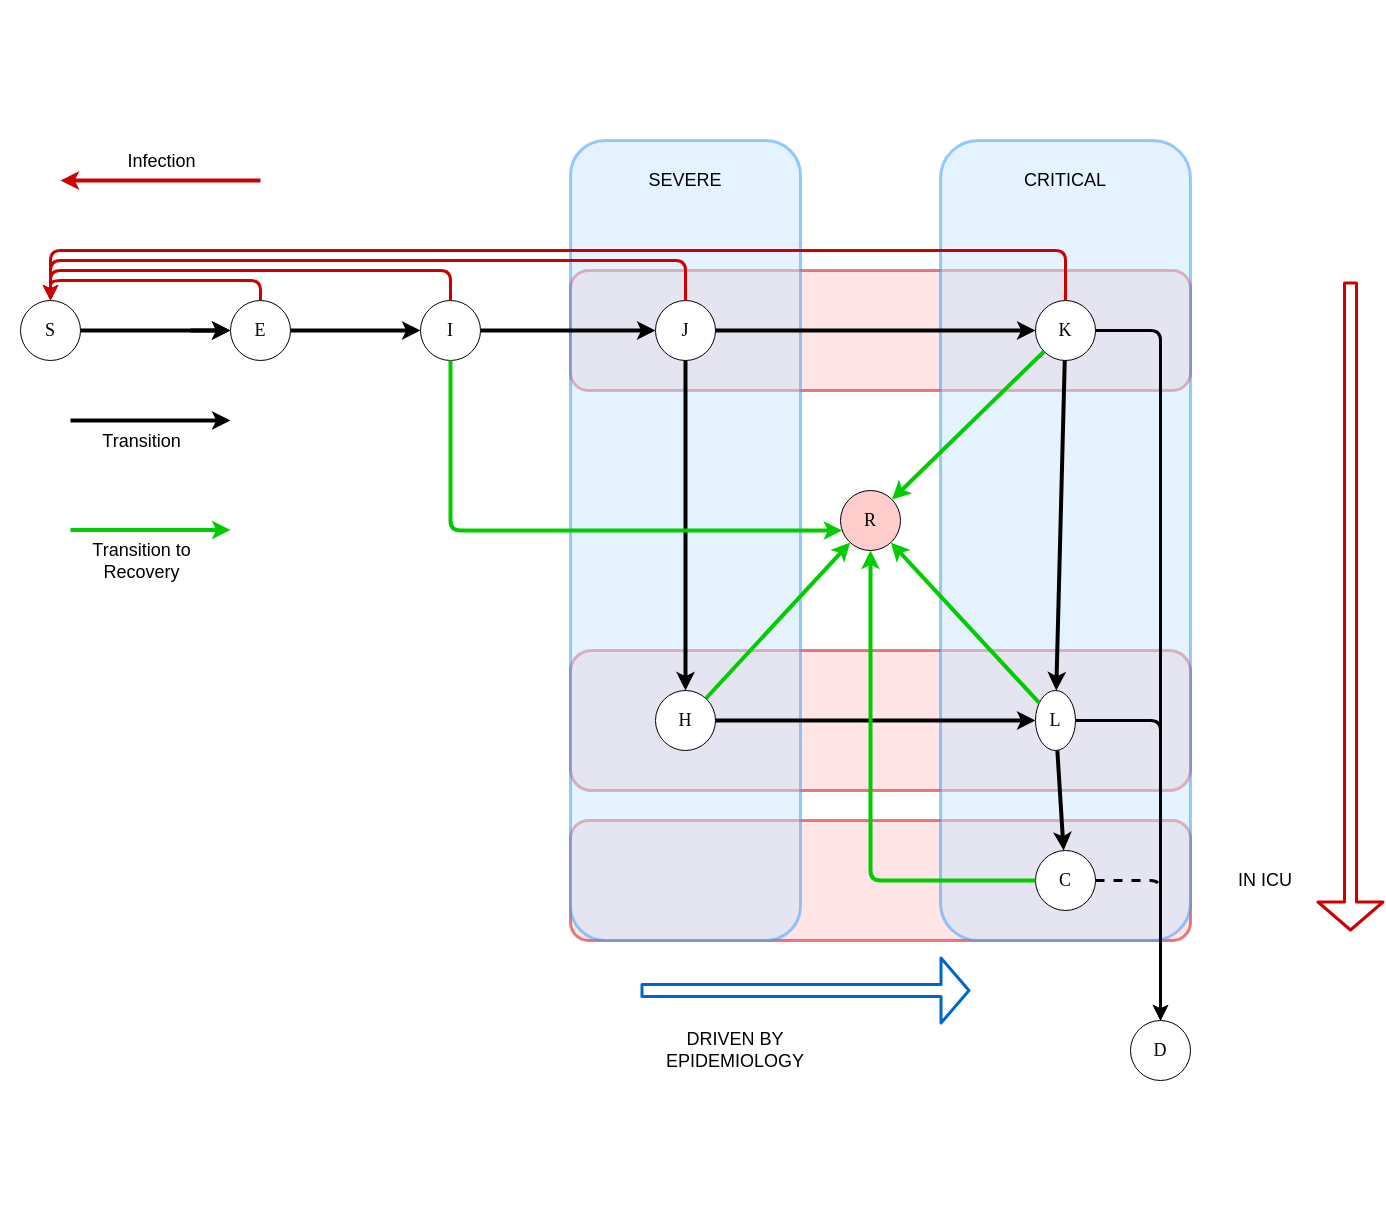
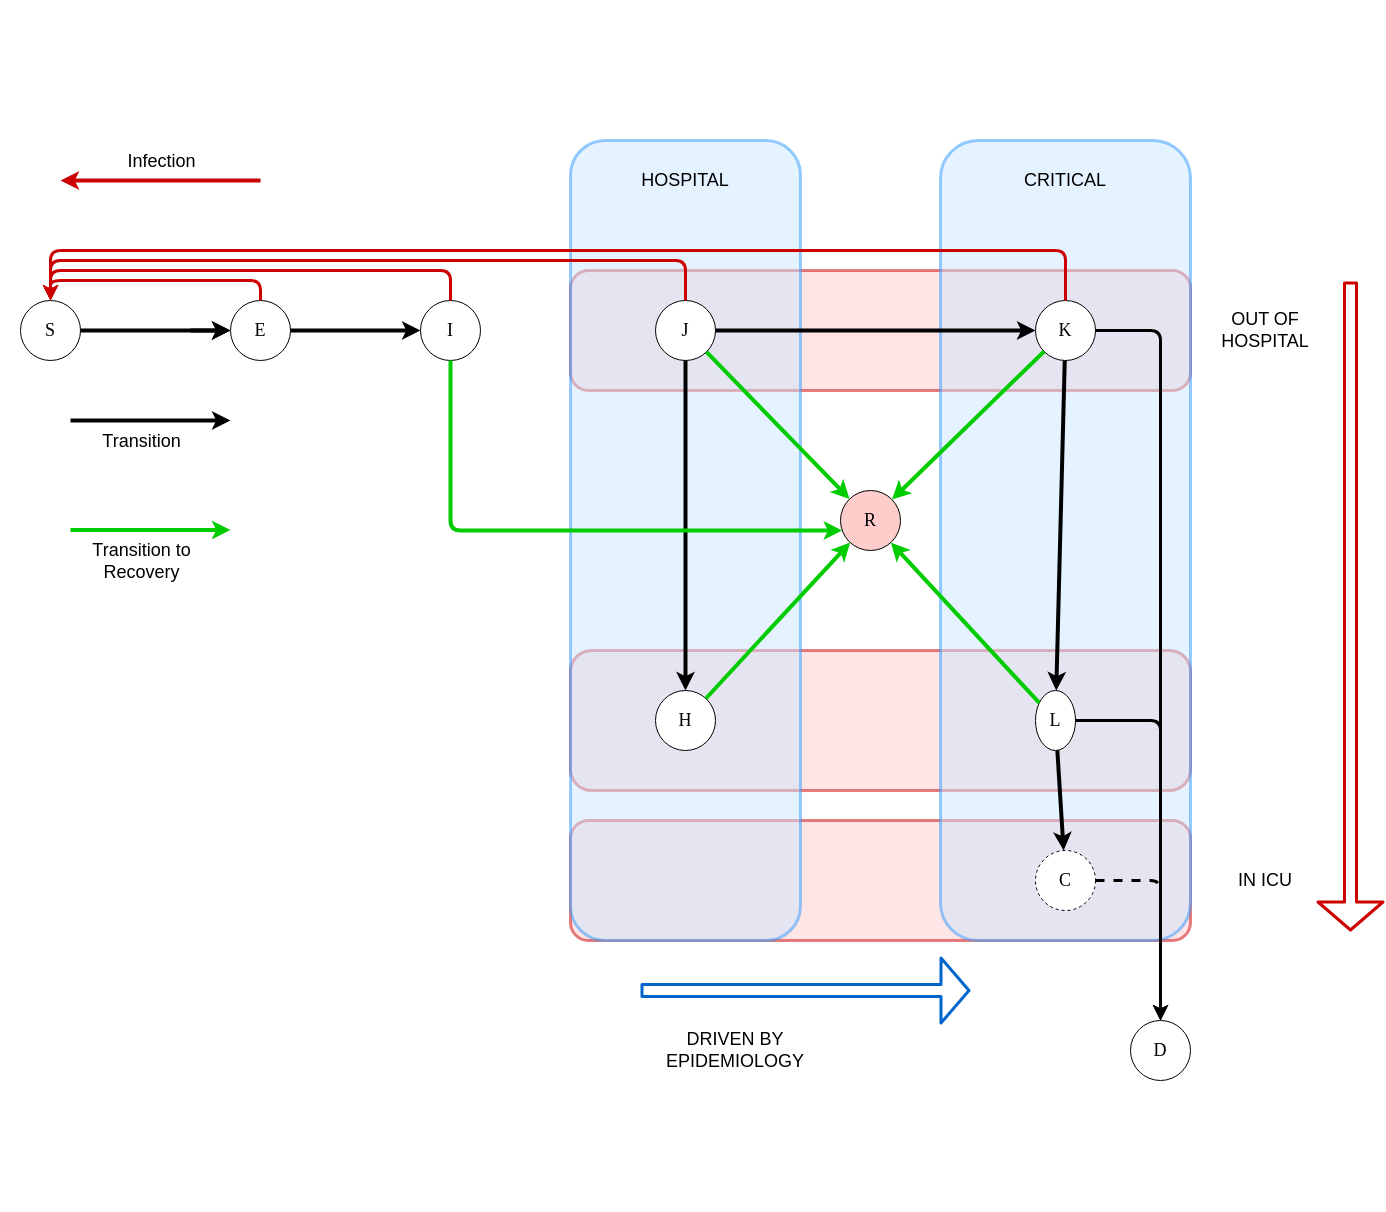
node "SEVERE": label "SEVERE" -> "HOSPITAL"
edge "I" -> "J": removed
node "OUT OF HOSPITAL": added
edge "J" -> "R": added
edge "H" -> "L": removed
edge "C" -> "R": removed
node "C": style solid -> dashed
